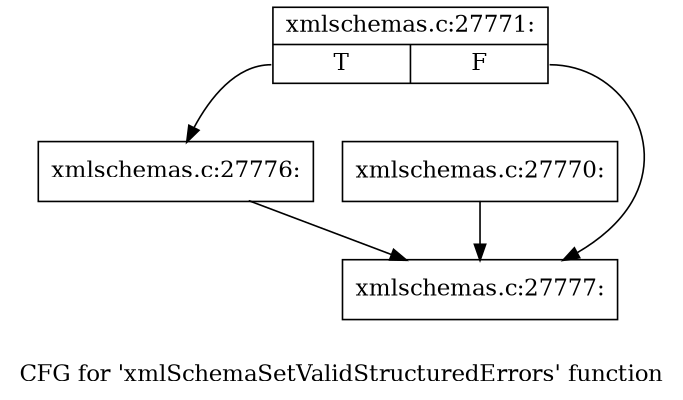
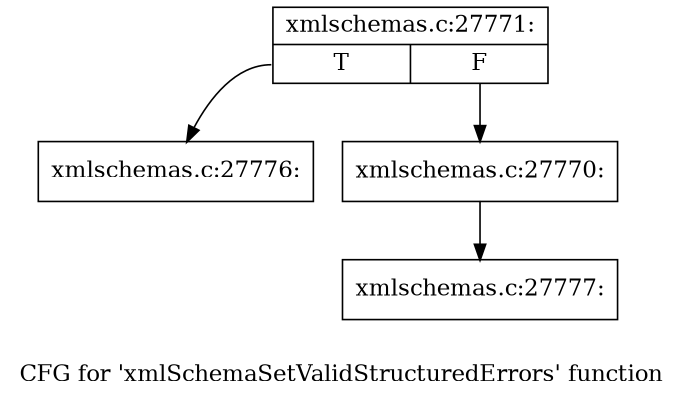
edge "xmlschemas.c:27771:" -> "xmlschemas.c:27777:": now "xmlschemas.c:27771:" -> "xmlschemas.c:27770:"
edge "xmlschemas.c:27776:" -> "xmlschemas.c:27777:": removed
